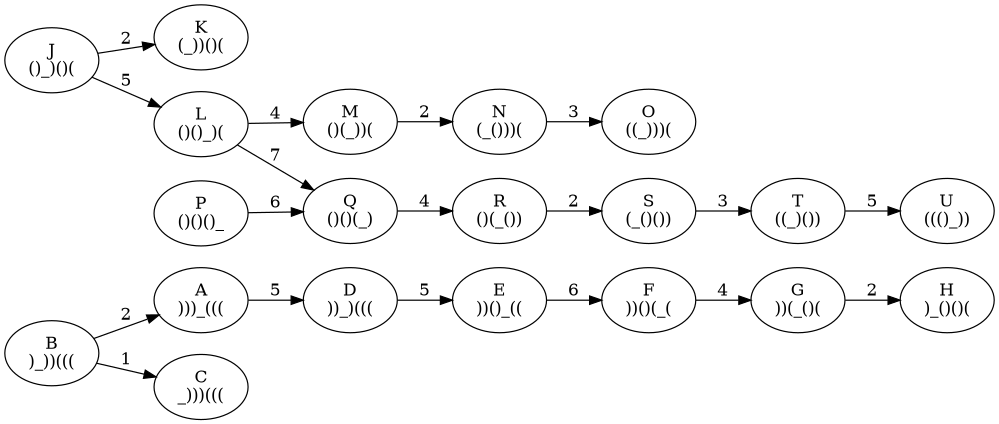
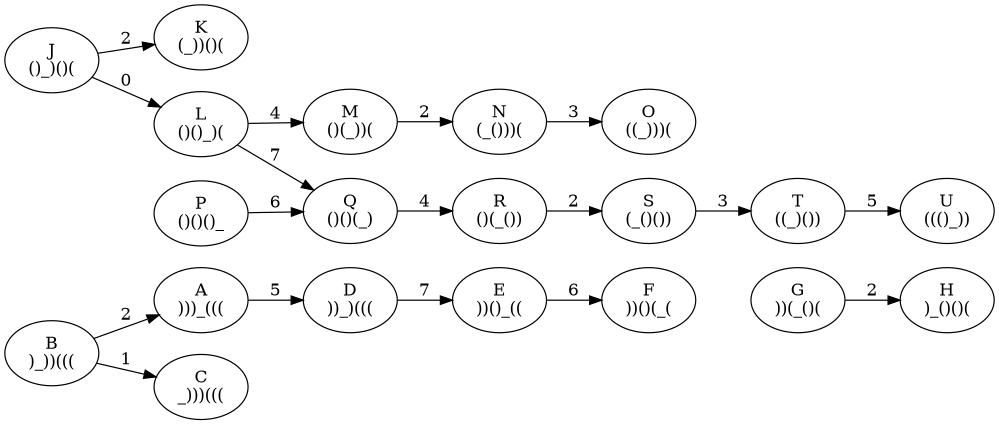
edge "J ()_)()(" -> "L ()()_)(": label "5" -> "0"
edge "D ))_)(((" -> "E ))()_((": label "5" -> "7"
edge "F ))()(_(" -> "G ))(_()(": removed, label "4"
